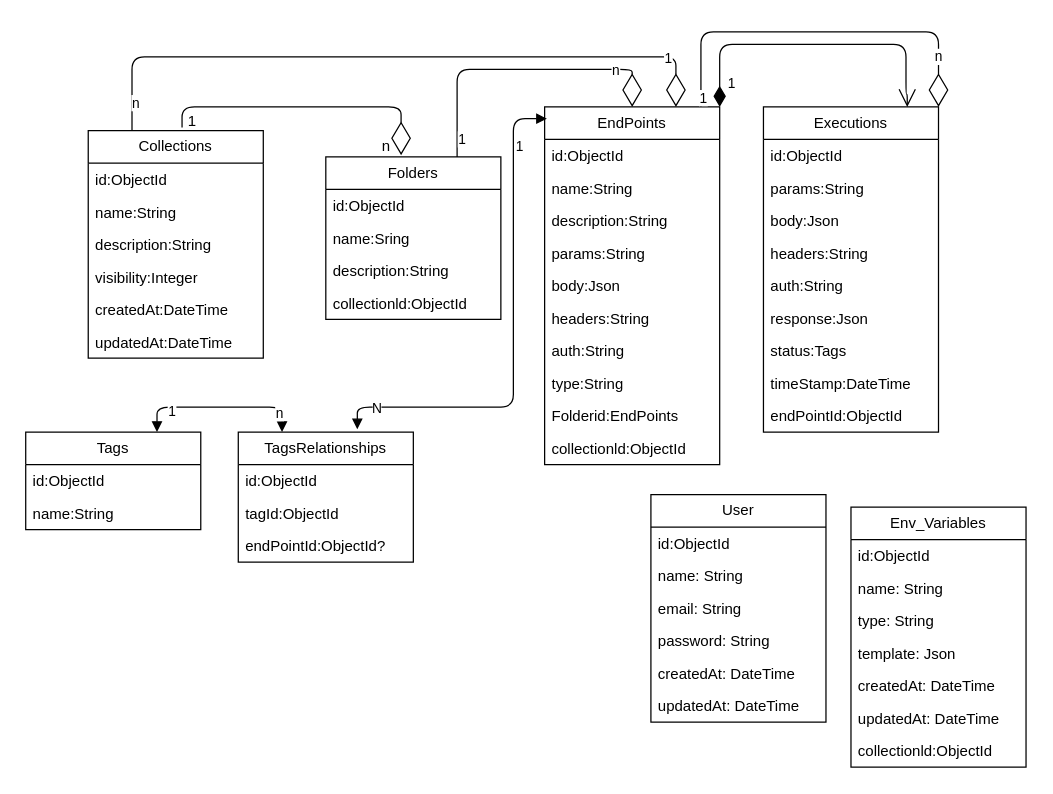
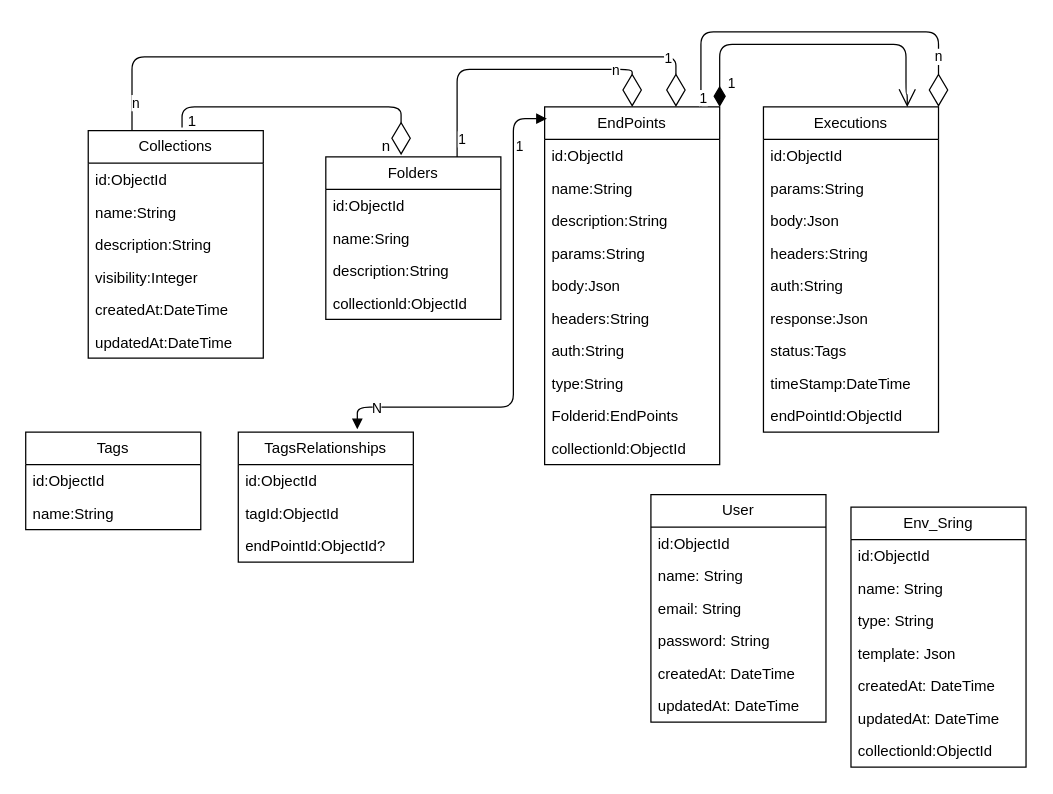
edge "Tags" -- "TagsRelationships": removed, labels "1", "n"
node "Env_Variables": label "Env_Variables" -> "Env_Sring"
